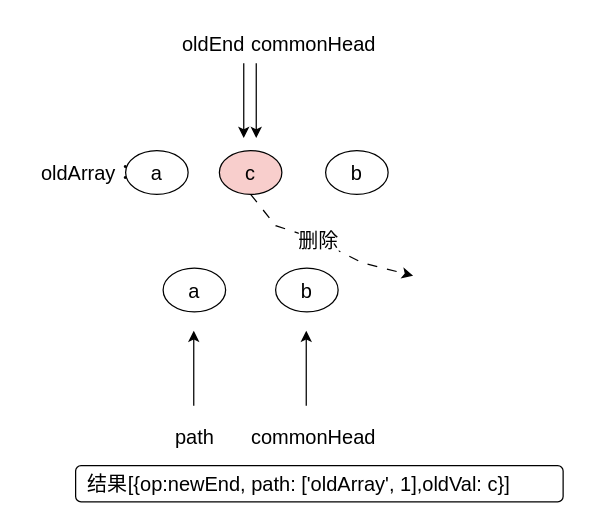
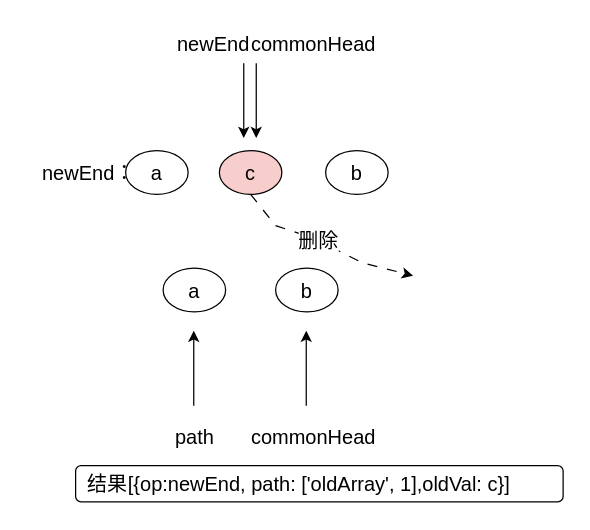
node "oldEnd": label "oldEnd" -> "newEnd"
node "oldArray：": label "oldArray：" -> "newEnd："
